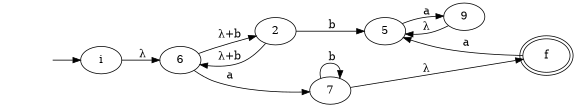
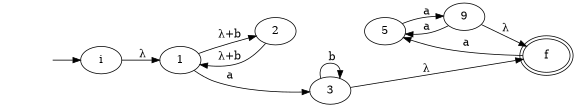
edge "9" -> "5": label " λ" -> " a"
edge "2" -> "5": removed, label "b"
edge "9" -> "f": added, label "λ"
node "6": label "6" -> "1"
node "7": label "7" -> "3"
